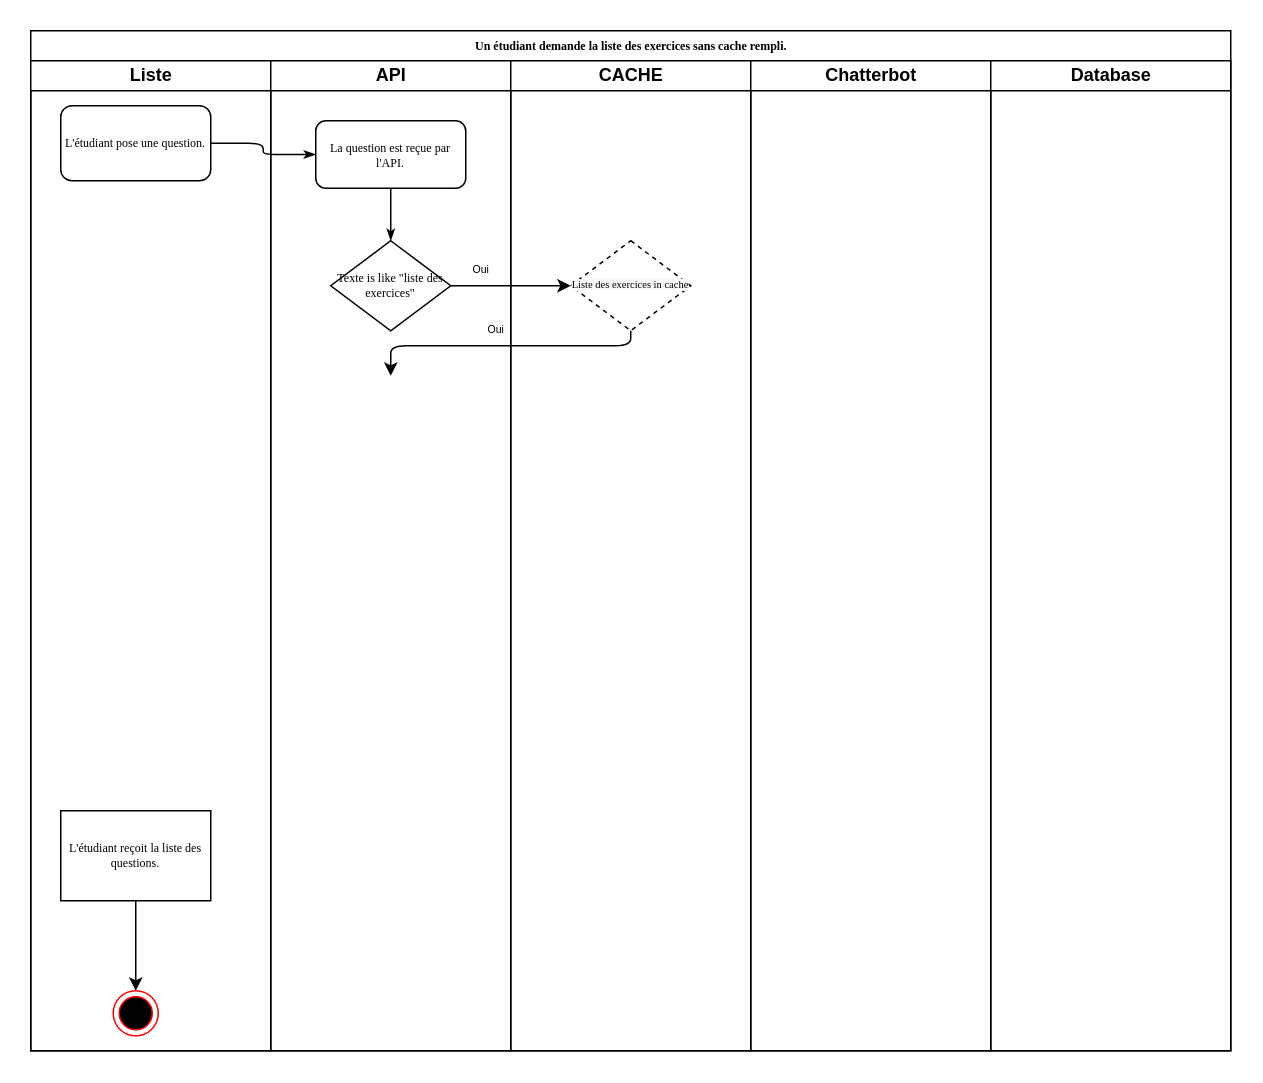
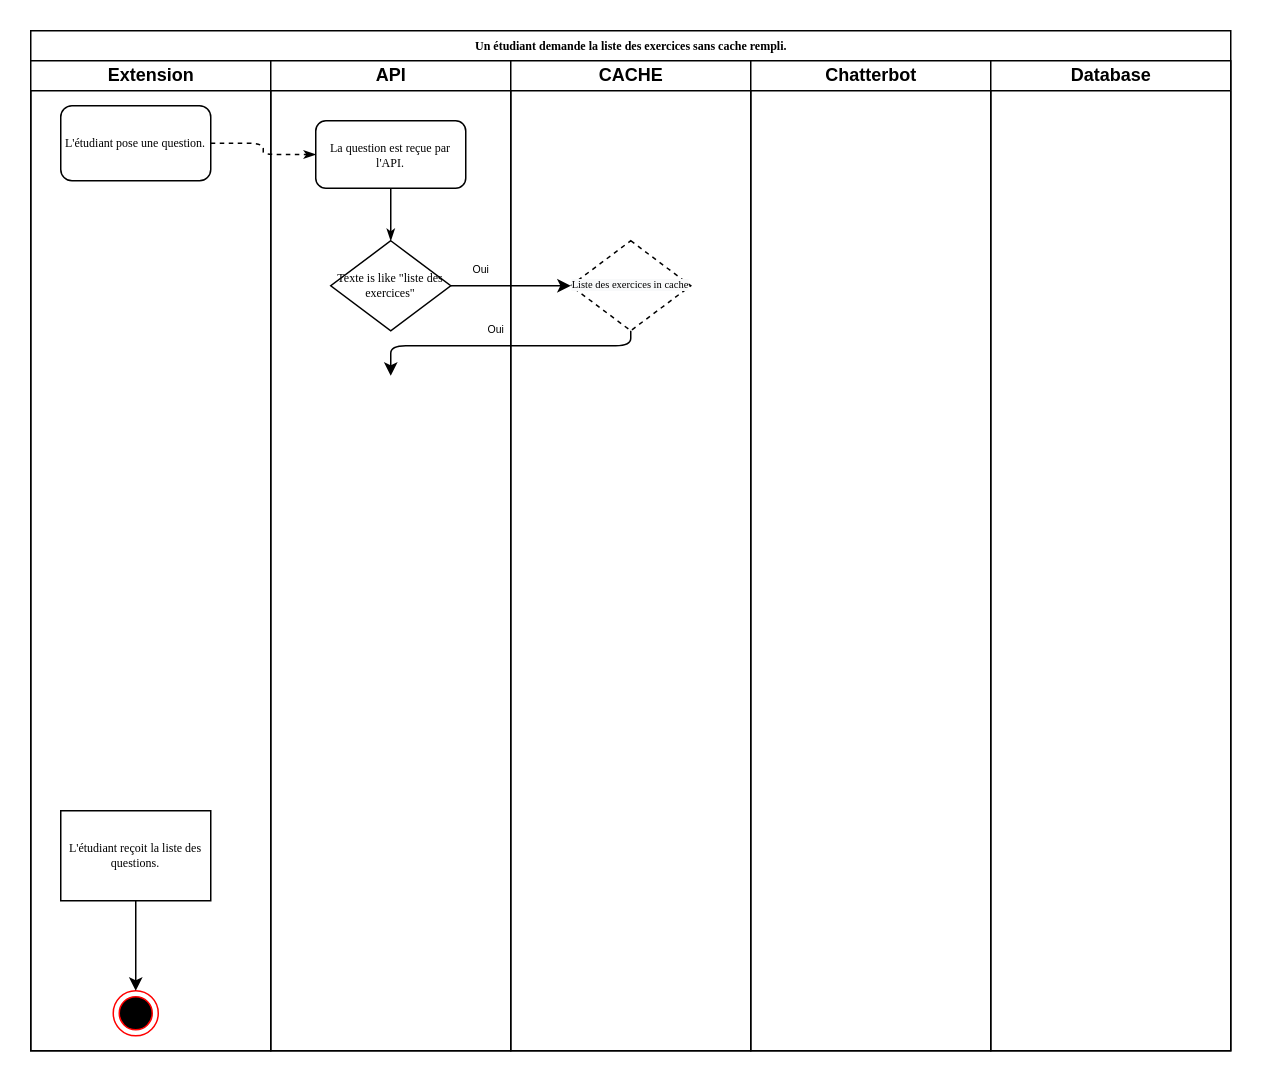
node "Liste": label "Liste" -> "Extension"
edge "L'étudiant pose une question." -> "La question est reçue par l'API.": style solid -> dashed
